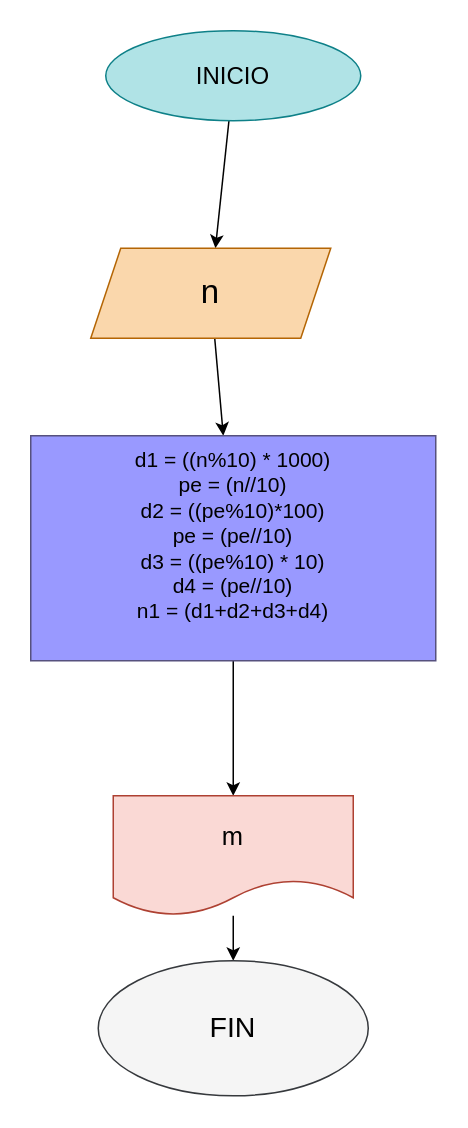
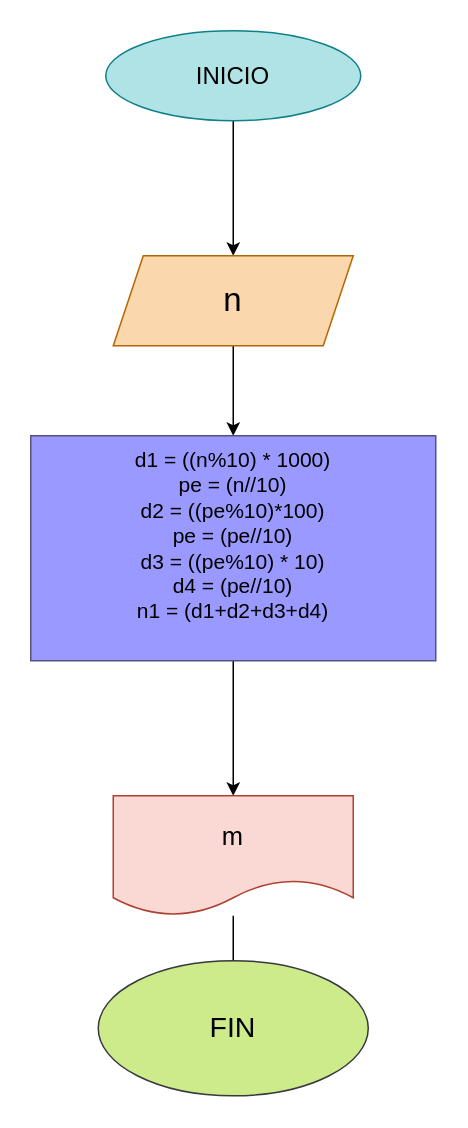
node "n": moved (211, 293) -> (233, 301)
edge "m" -> "FIN": arrowhead classic -> none
node "FIN": fillcolor #f5f5f5 -> #cdeb8b
